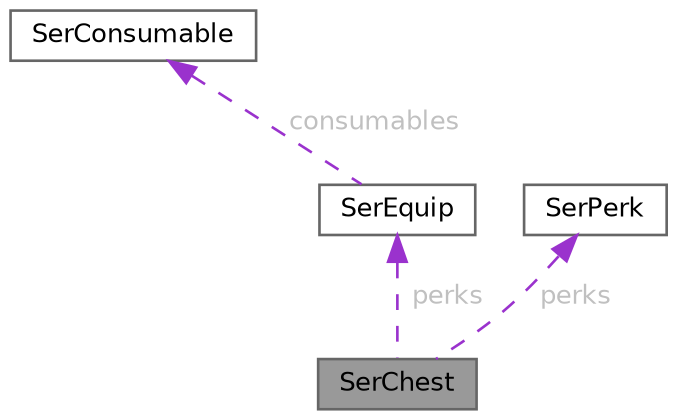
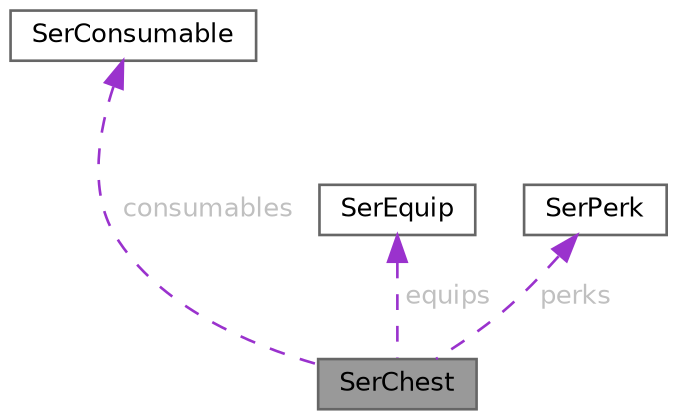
edge "SerEquip" -> "SerConsumable": now "SerChest" -> "SerConsumable"
edge "SerChest" -> "SerEquip": label " perks" -> " equips"
